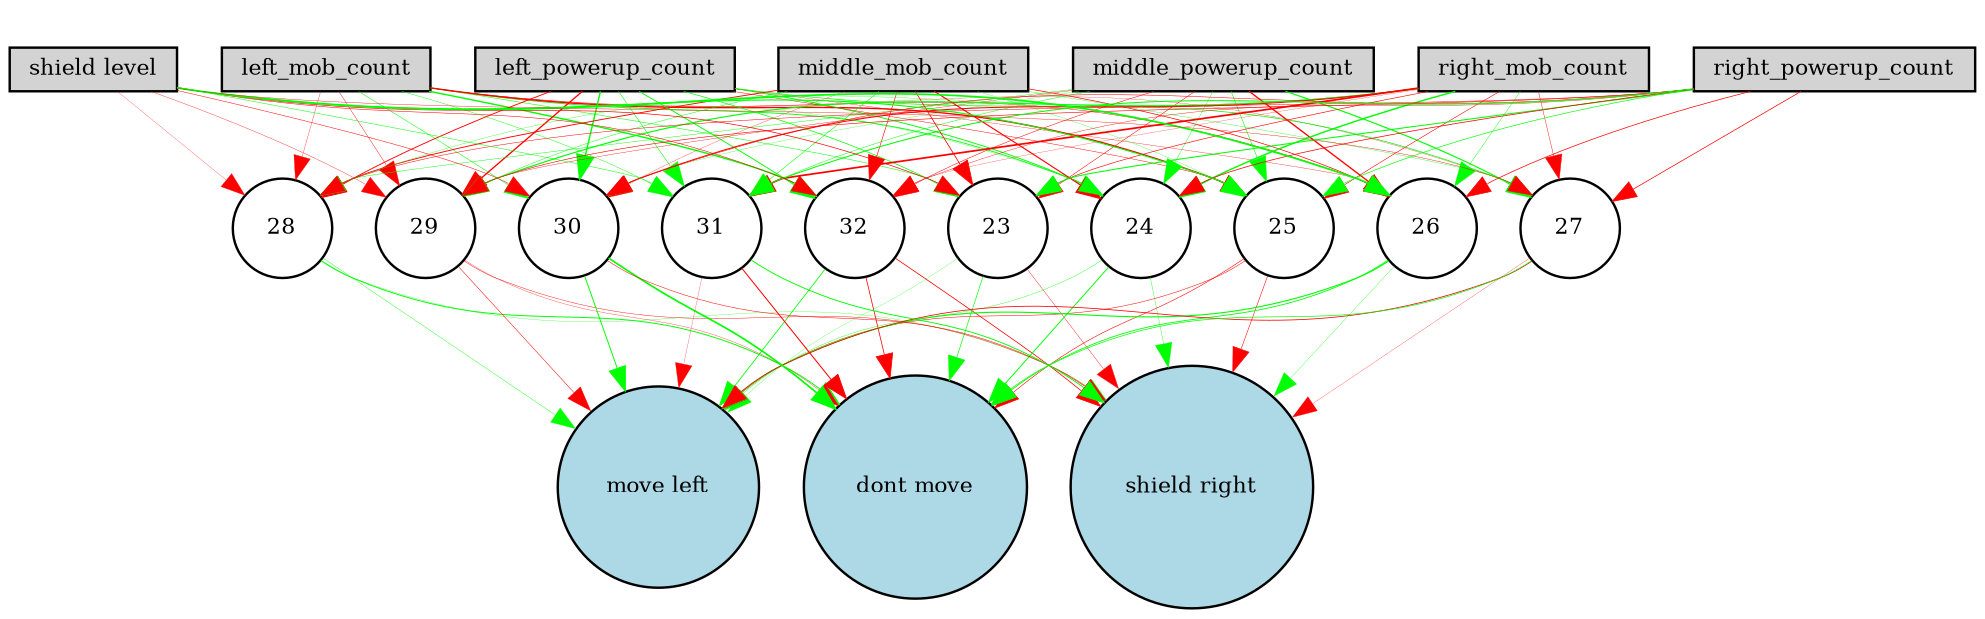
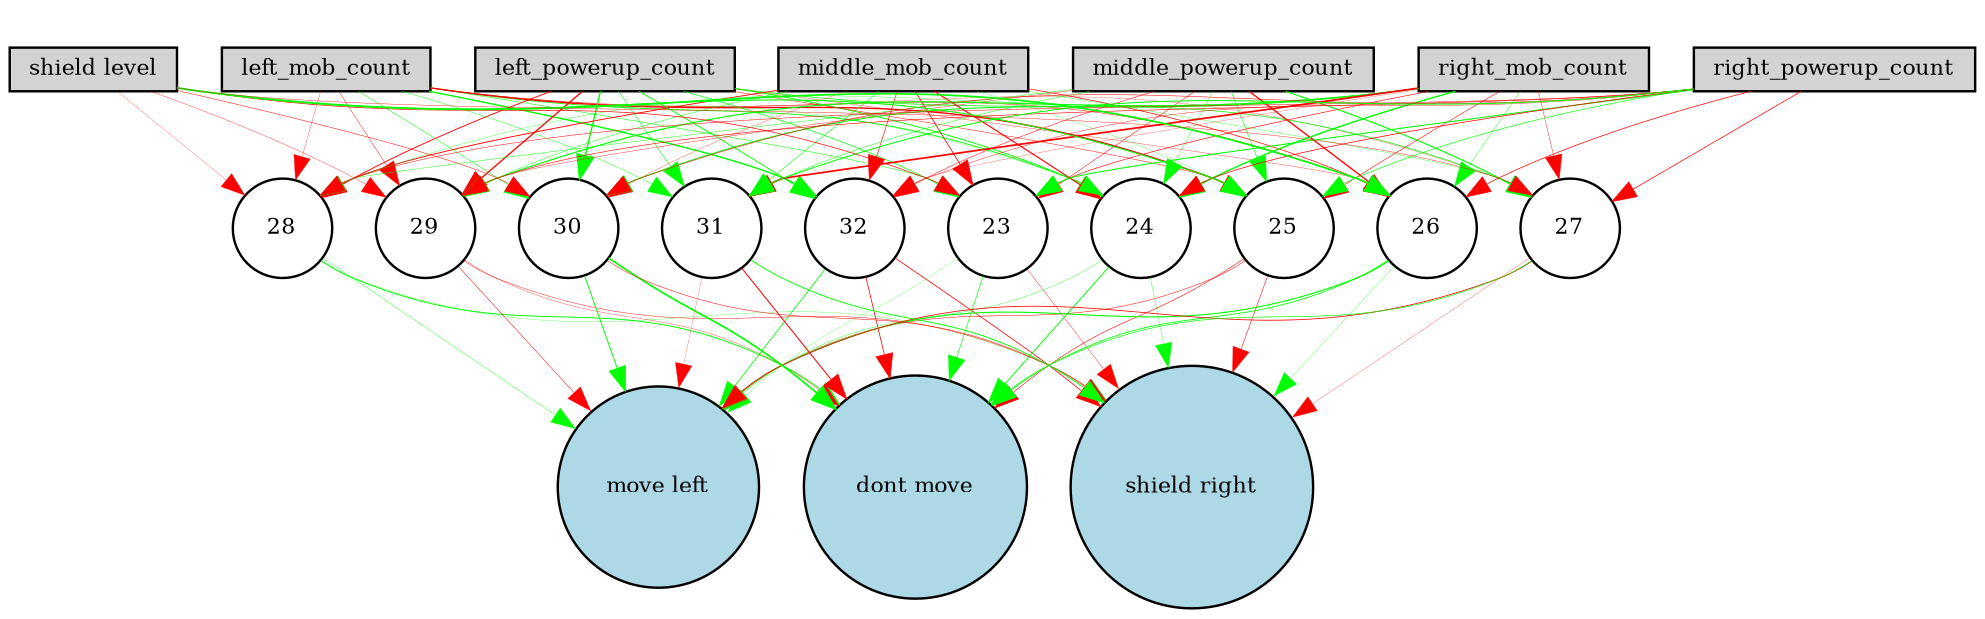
edge "right_mob_count" -> "30": color red -> green
edge "shield level" -> "32": removed
edge "shield level" -> "31": removed
edge "middle_powerup_count" -> "30": removed
